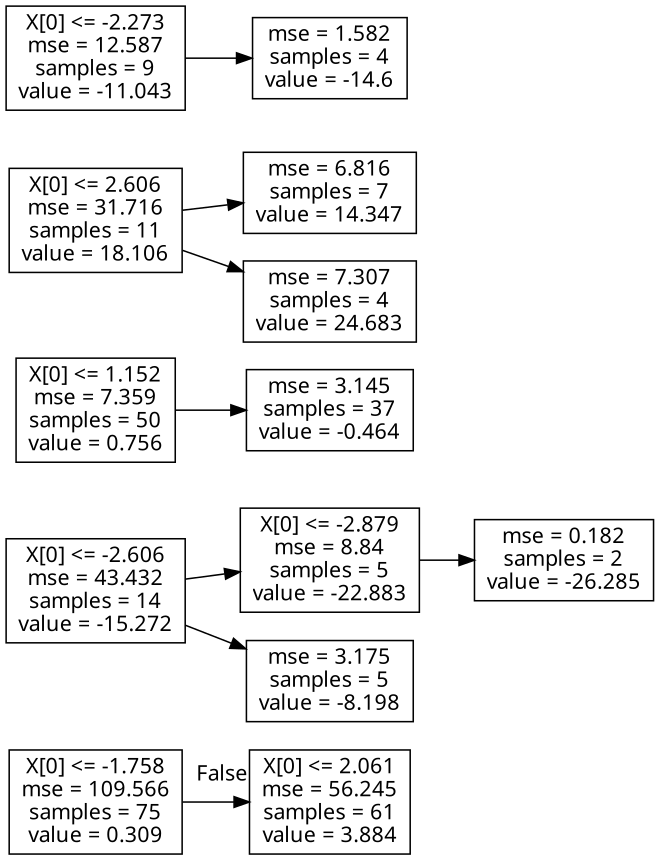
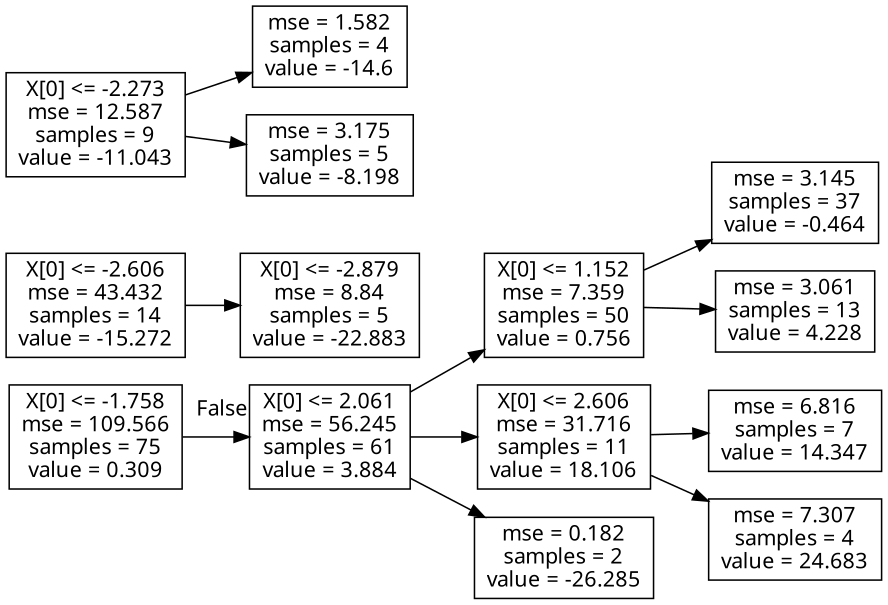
node "mse = 3.061 samples = 13 value = 4.228": added
edge "X[0] <= 2.061 mse = 56.245 samples = 61 value = 3.884" -> "X[0] <= 1.152 mse = 7.359 samples = 50 value = 0.756": added
edge "X[0] <= 2.061 mse = 56.245 samples = 61 value = 3.884" -> "X[0] <= 2.606 mse = 31.716 samples = 11 value = 18.106": added
edge "X[0] <= -2.879 mse = 8.84 samples = 5 value = -22.883" -> "mse = 0.182 samples = 2 value = -26.285": now "X[0] <= 2.061 mse = 56.245 samples = 61 value = 3.884" -> "mse = 0.182 samples = 2 value = -26.285"
edge "X[0] <= -2.606 mse = 43.432 samples = 14 value = -15.272" -> "mse = 3.175 samples = 5 value = -8.198": now "X[0] <= -2.273 mse = 12.587 samples = 9 value = -11.043" -> "mse = 3.175 samples = 5 value = -8.198"
